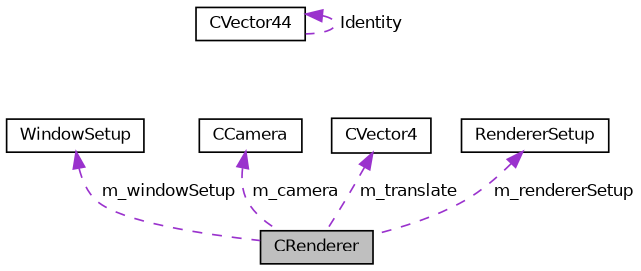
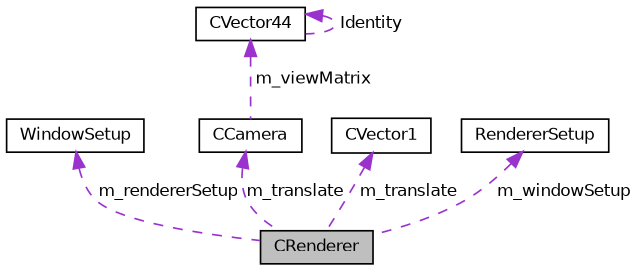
edge "CCamera" -> "CVector44": added, label "m_viewMatrix"
node "CVector4": label "CVector4" -> "CVector1"
edge "CRenderer" -> "WindowSetup": label " m_windowSetup" -> " m_rendererSetup"
edge "CRenderer" -> "CCamera": label " m_camera" -> " m_translate"
edge "CRenderer" -> "RendererSetup": label " m_rendererSetup" -> " m_windowSetup"
